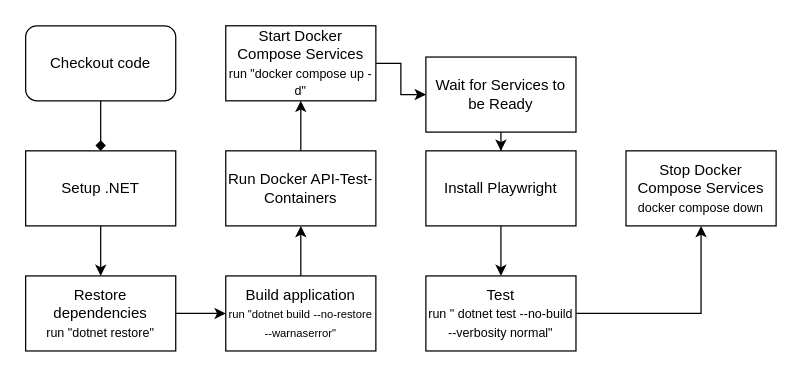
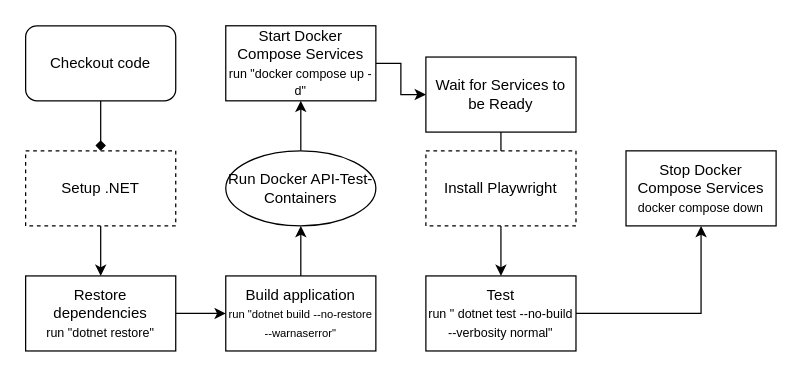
edge "Wait for Services to be Ready" -> "Install Playwright": arrowhead classic -> none
node "Setup .NET": style solid -> dashed
node "Run Docker API-Test-Containers": shape rectangle -> ellipse
node "Install Playwright": style solid -> dashed
